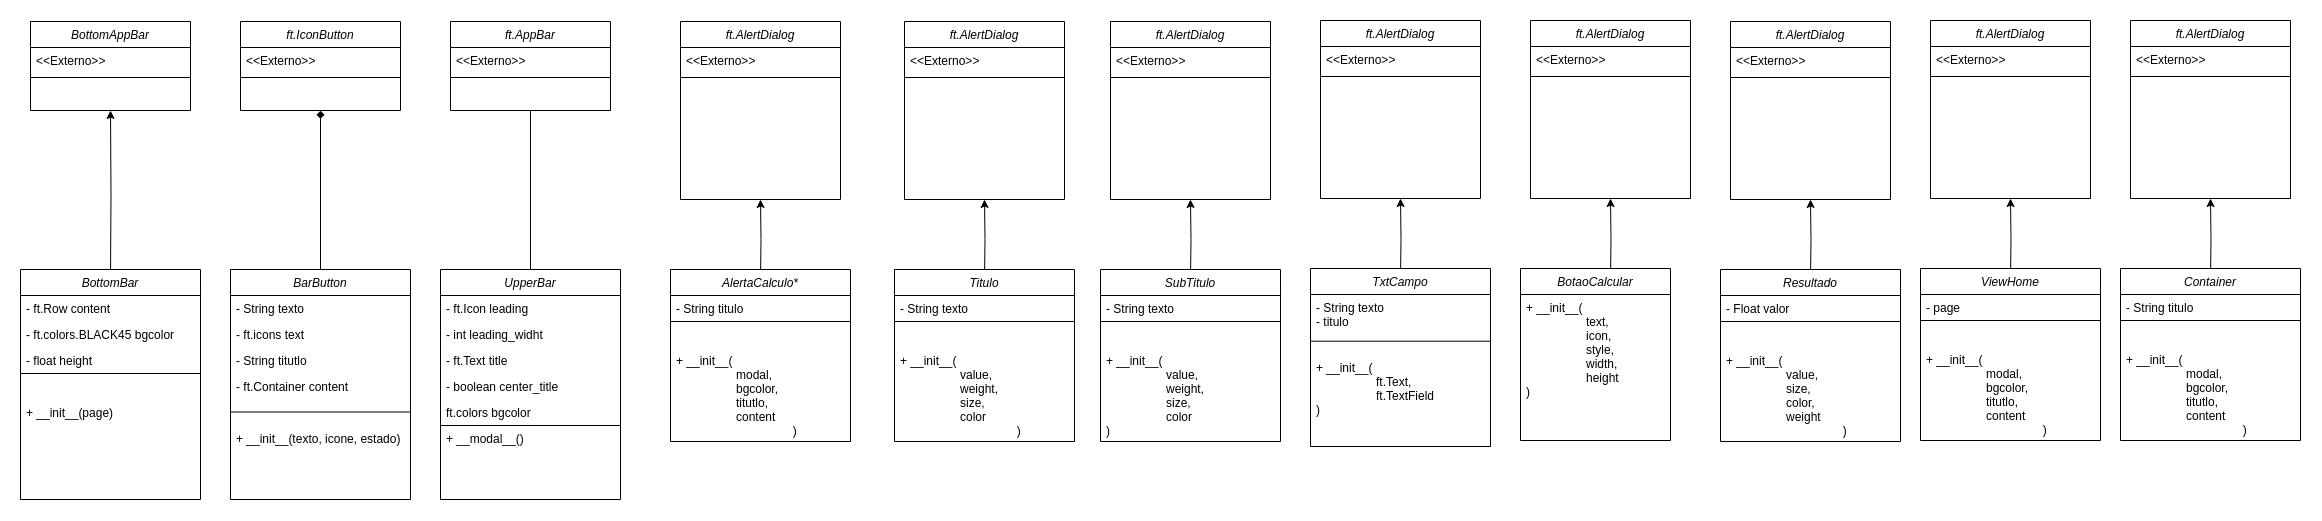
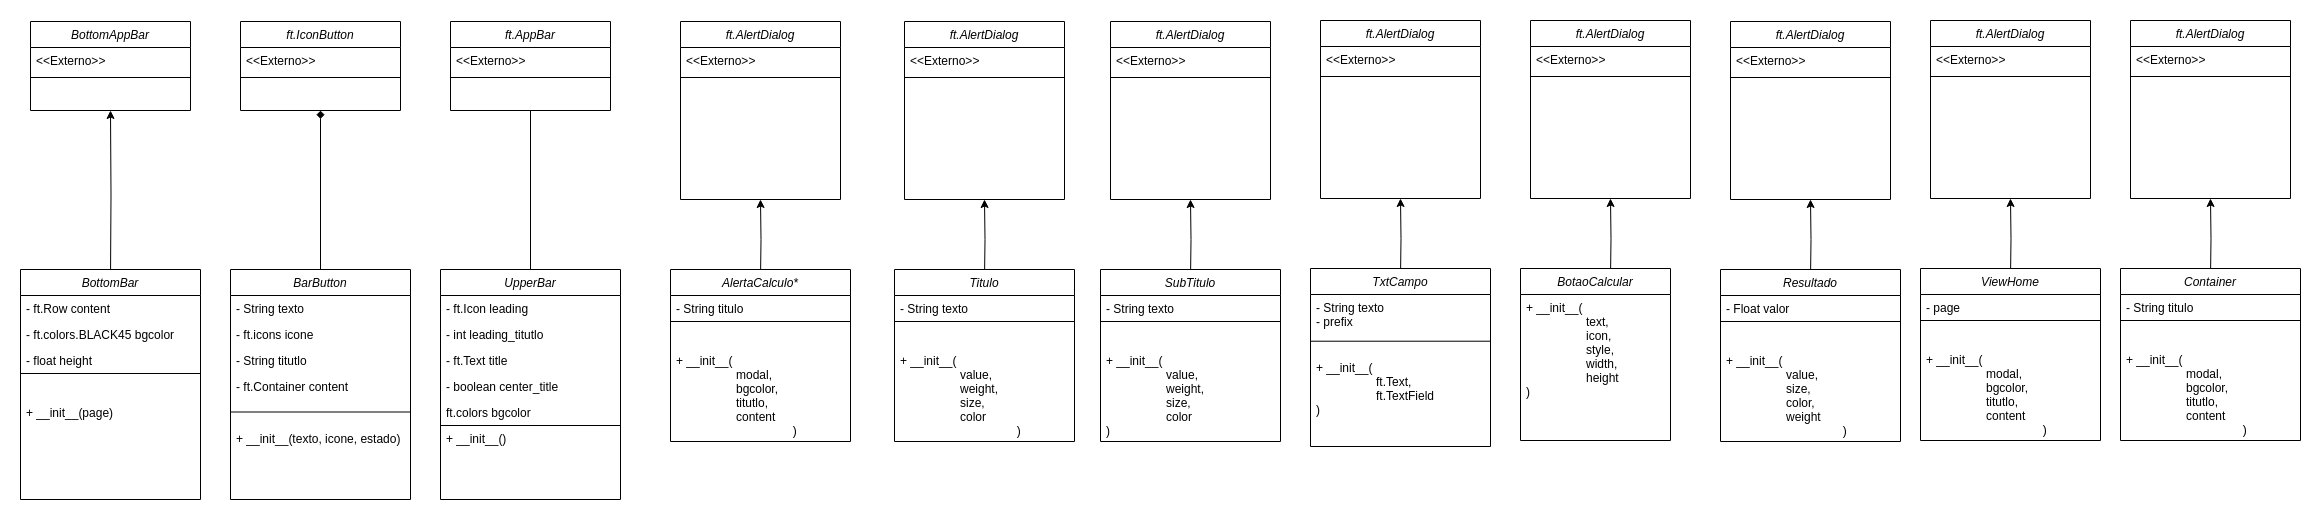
node "- String texto - titulo": label "- String texto - titulo" -> "- String texto - prefix"
node "- ft.icons text": label "- ft.icons text" -> "- ft.icons icone"
node "- int leading_widht": label "- int leading_widht" -> "- int leading_titutlo"
node "+ __modal__()": label "+ __modal__()" -> "+ __init__()"
